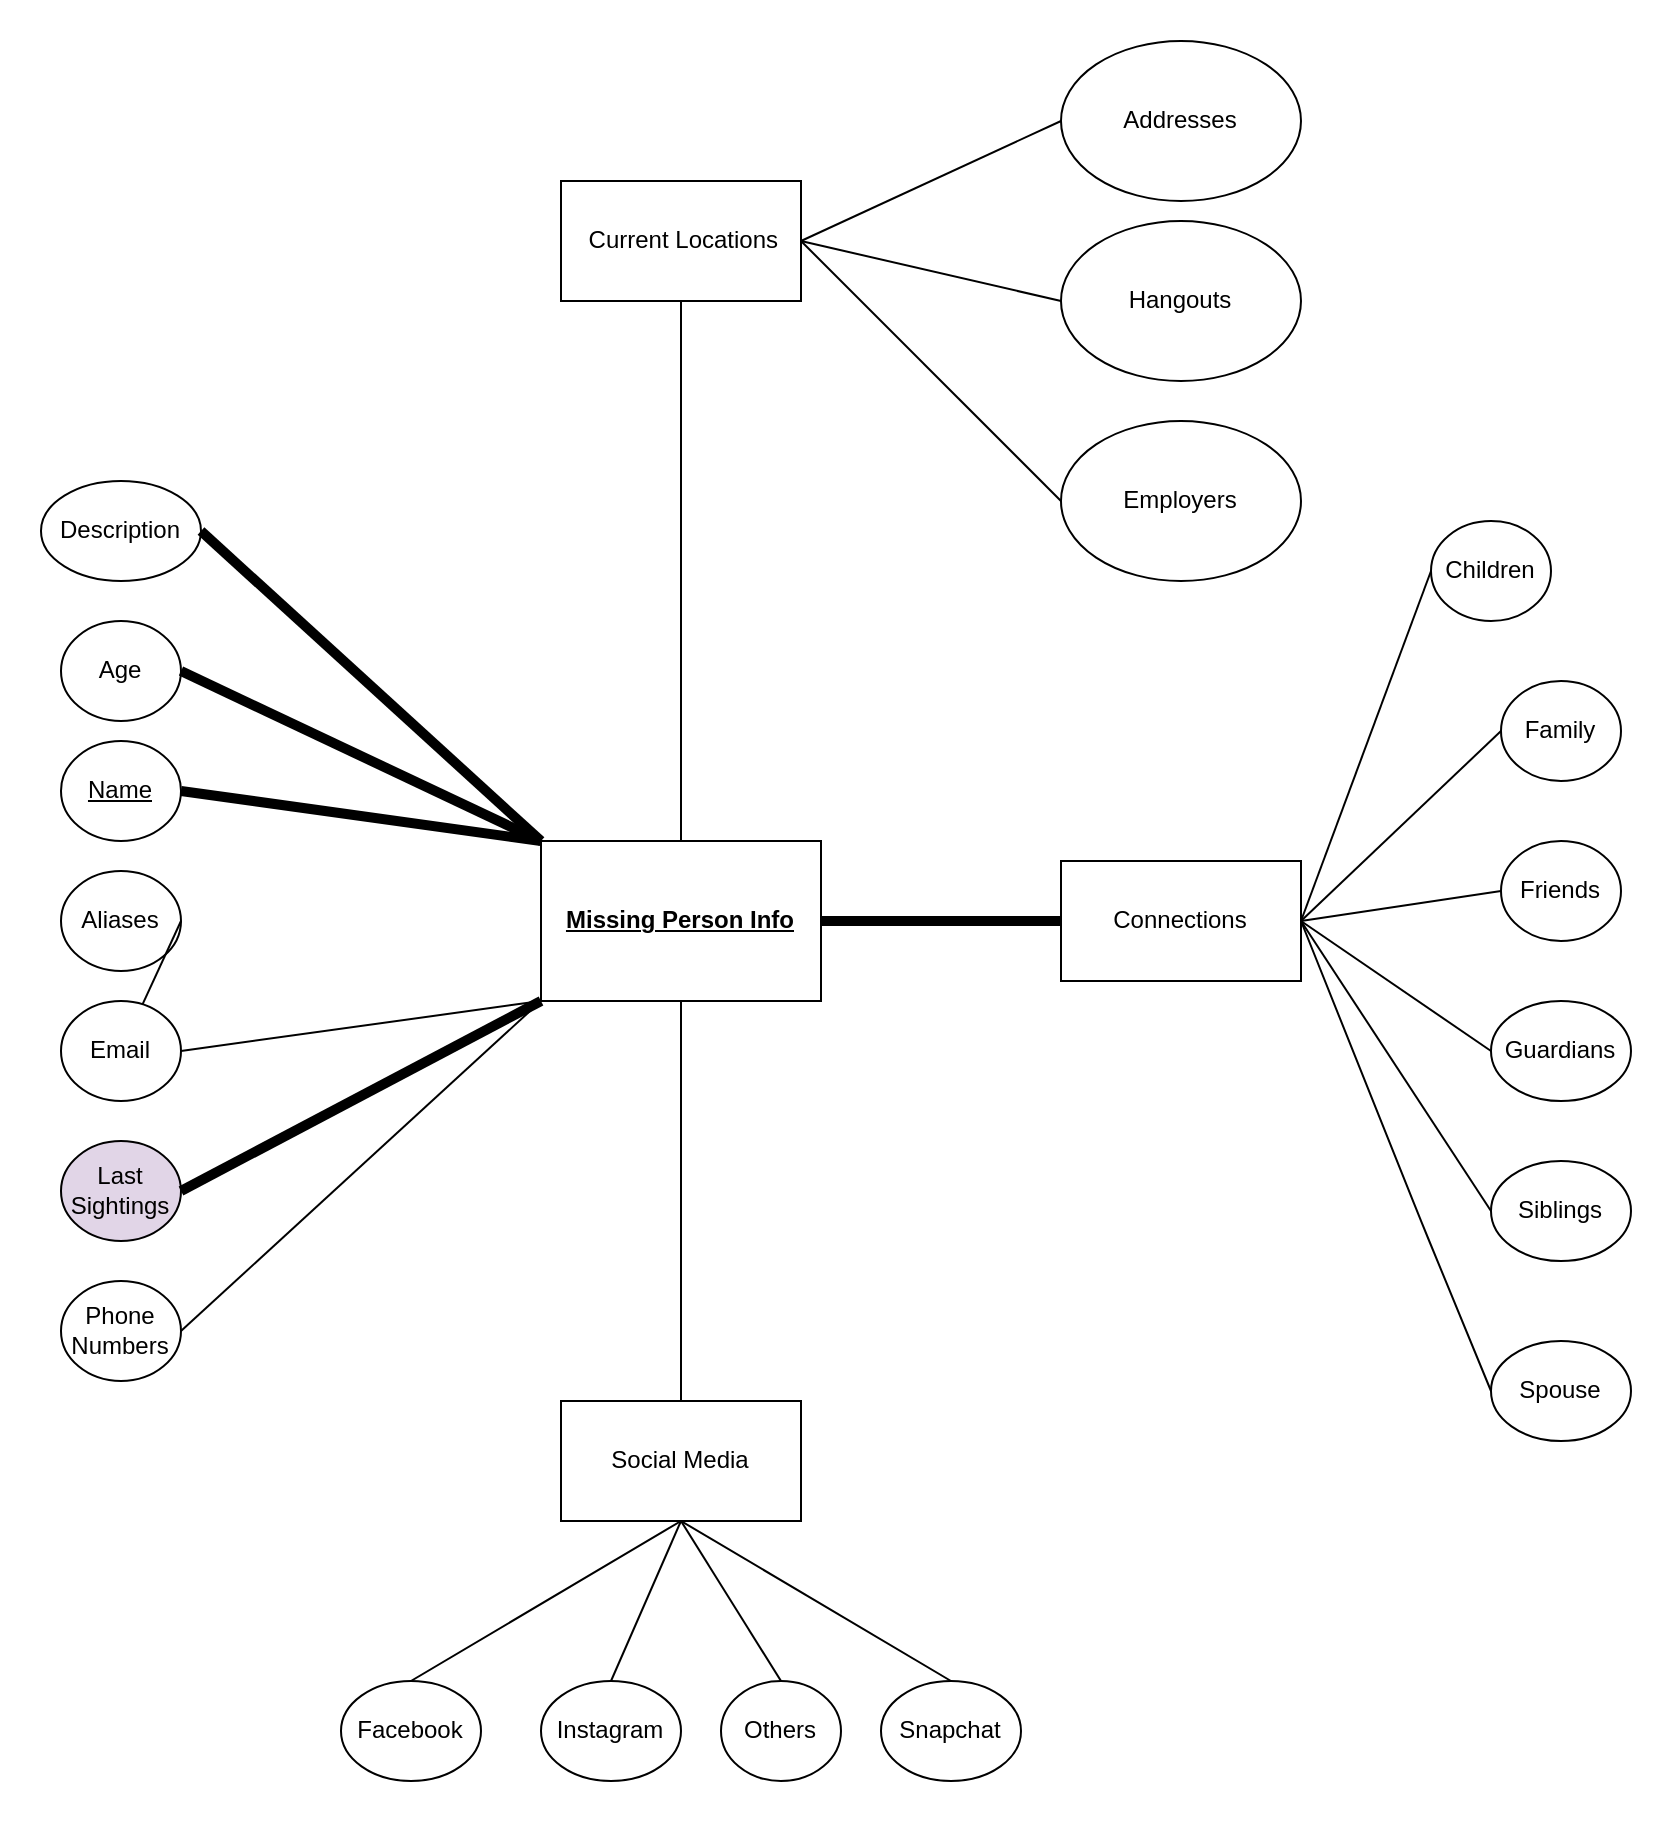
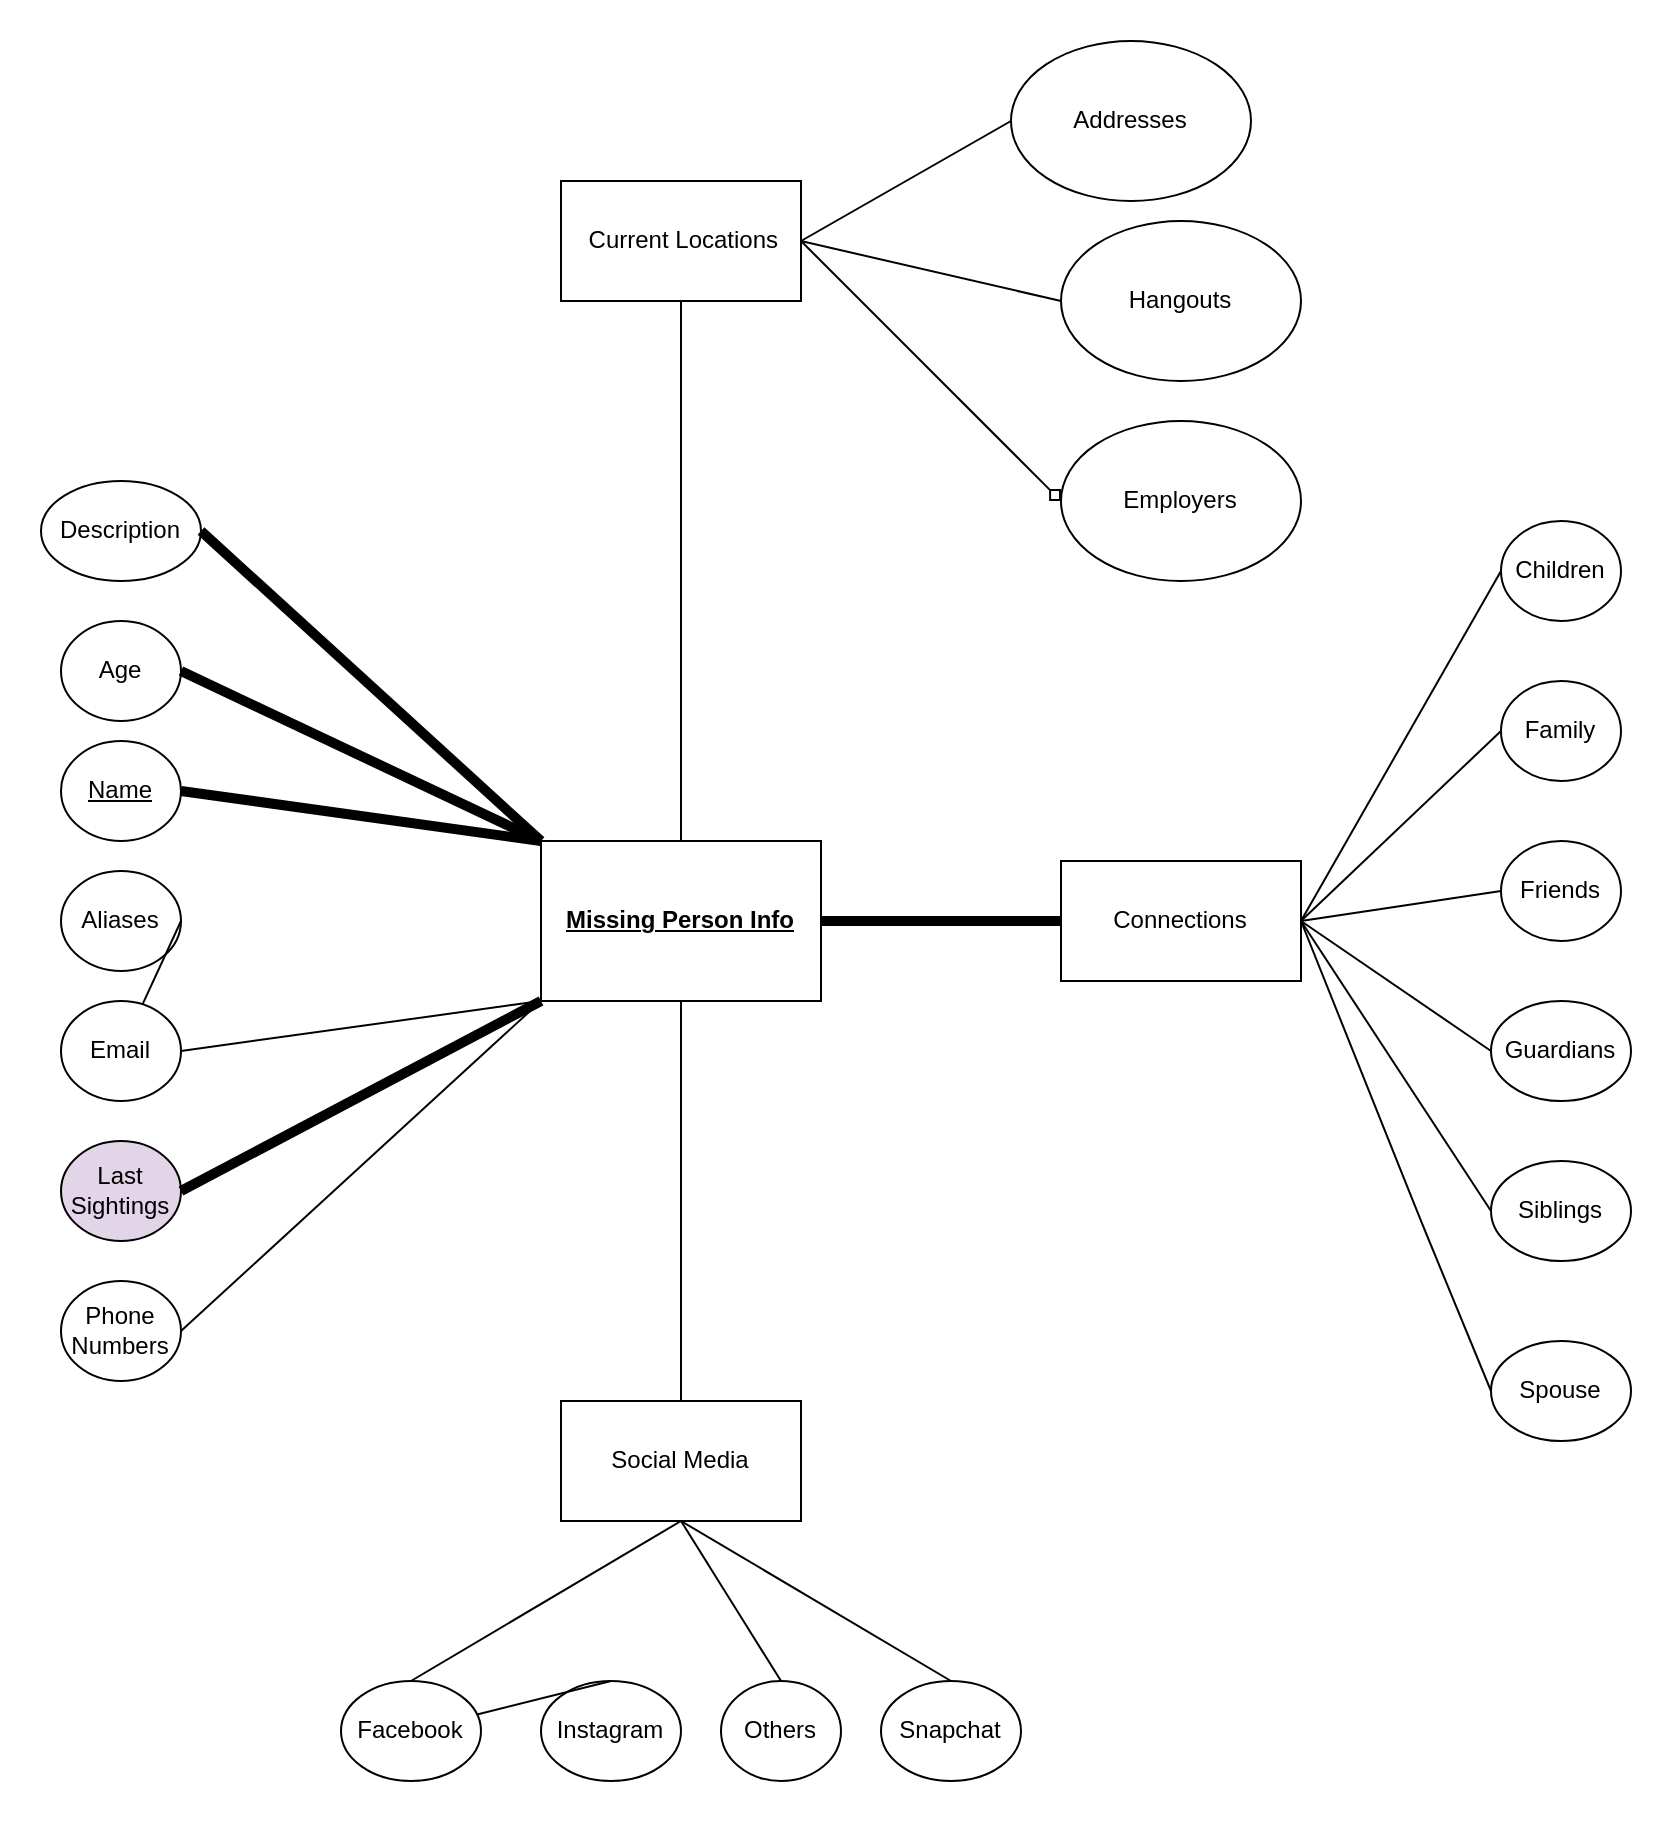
node "Addresses": moved (1181, 121) -> (1131, 121)
edge "Current Locations" -- "Employers": arrowhead none -> diamond
node "Children": moved (1491, 571) -> (1561, 571)
edge "Social Media" -- "Instagram": now "Facebook" -- "Instagram"
